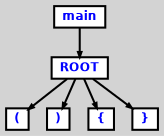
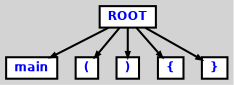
edge "main" -> "ROOT": reversed
